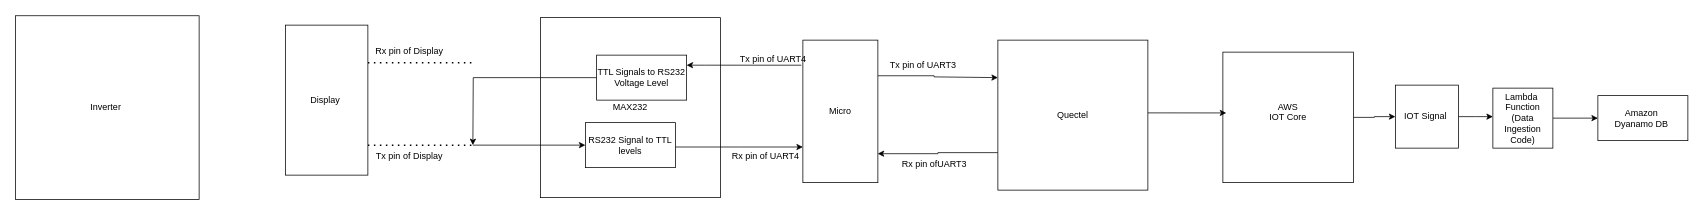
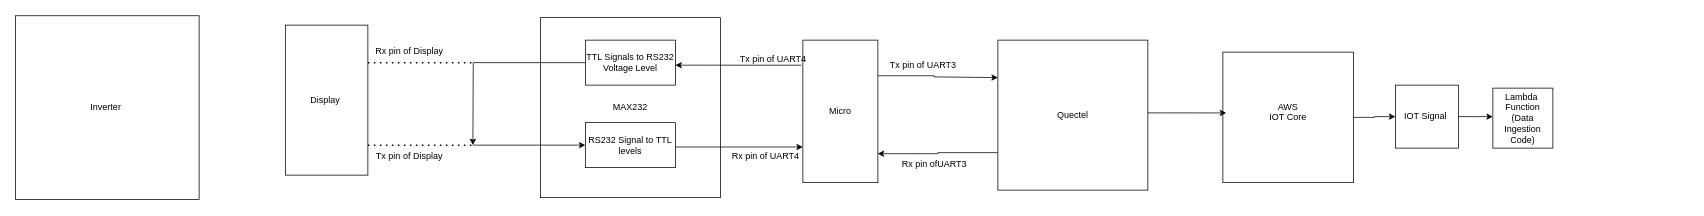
node "TTL Signals to RS232 Voltage Level": moved (642, 78) -> (630, 63)
edge "Lambda Function (Data Ingestion Code)" -> "Amazon Dyanamo DB": removed
node "Amazon Dyanamo DB": removed
